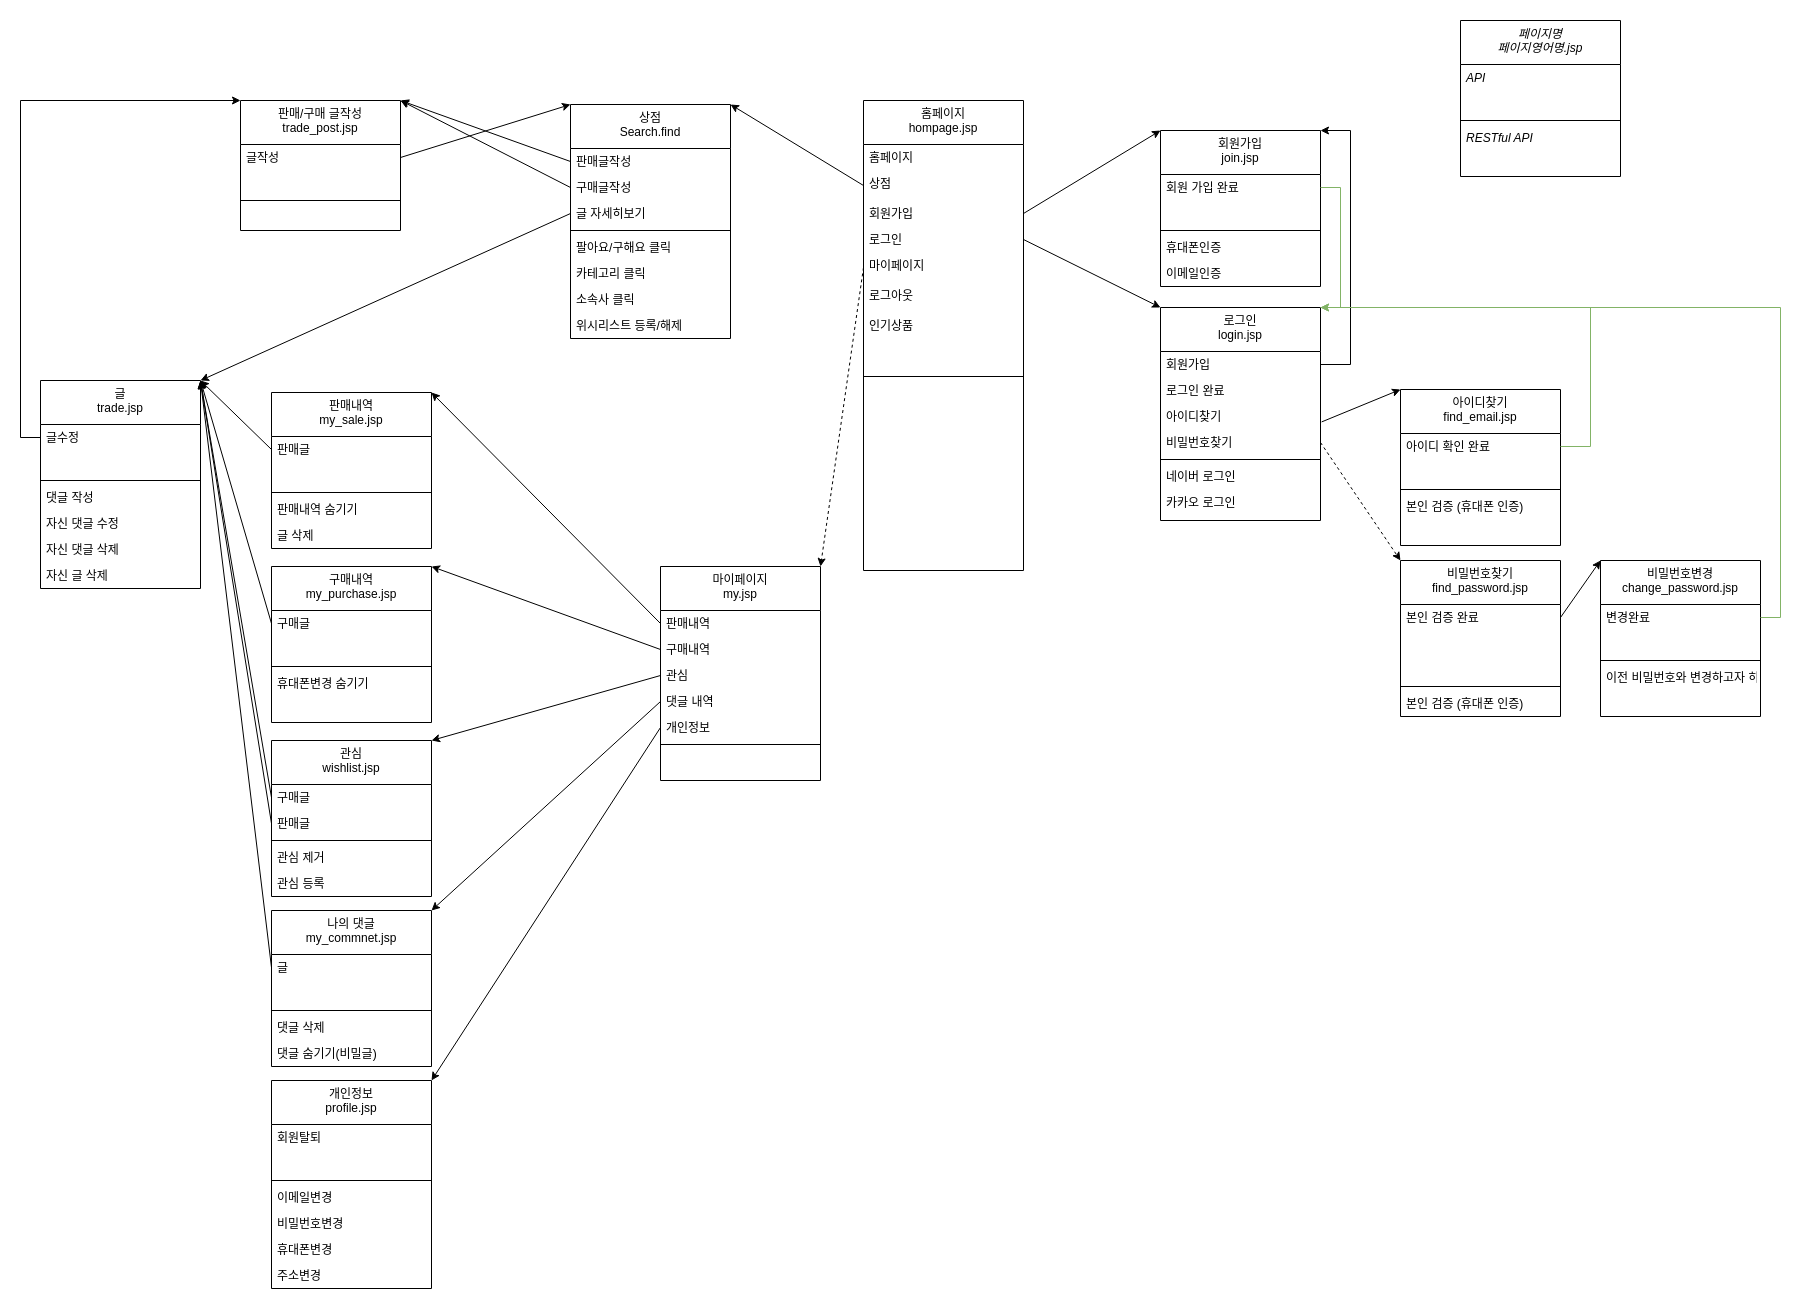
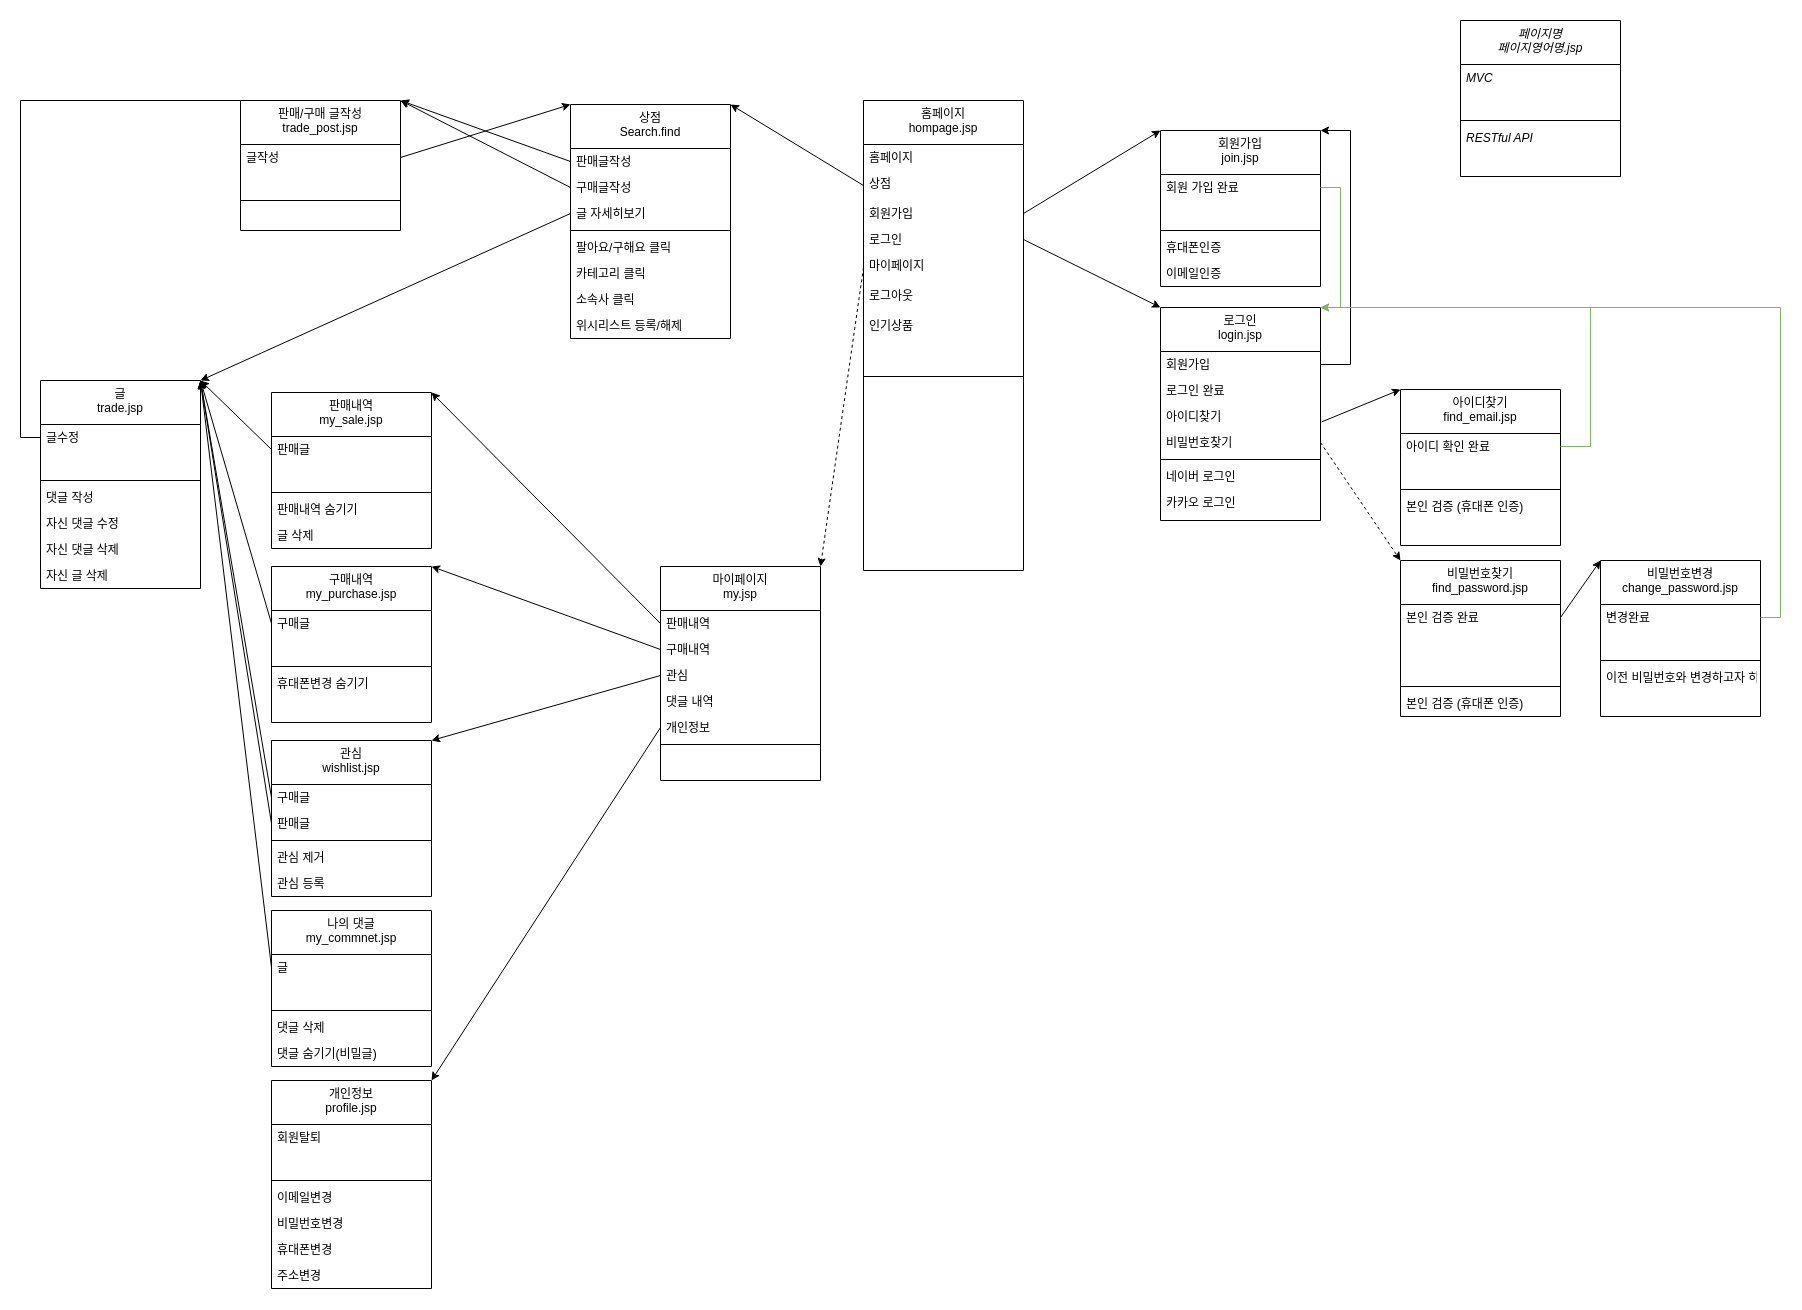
node "API": label "API" -> "MVC"
edge "글수정" -> "판매/구매 글작성 trade_post.jsp": arrowhead classic -> none
edge "댓글 내역" -> "나의 댓글 my_commnet.jsp": removed
